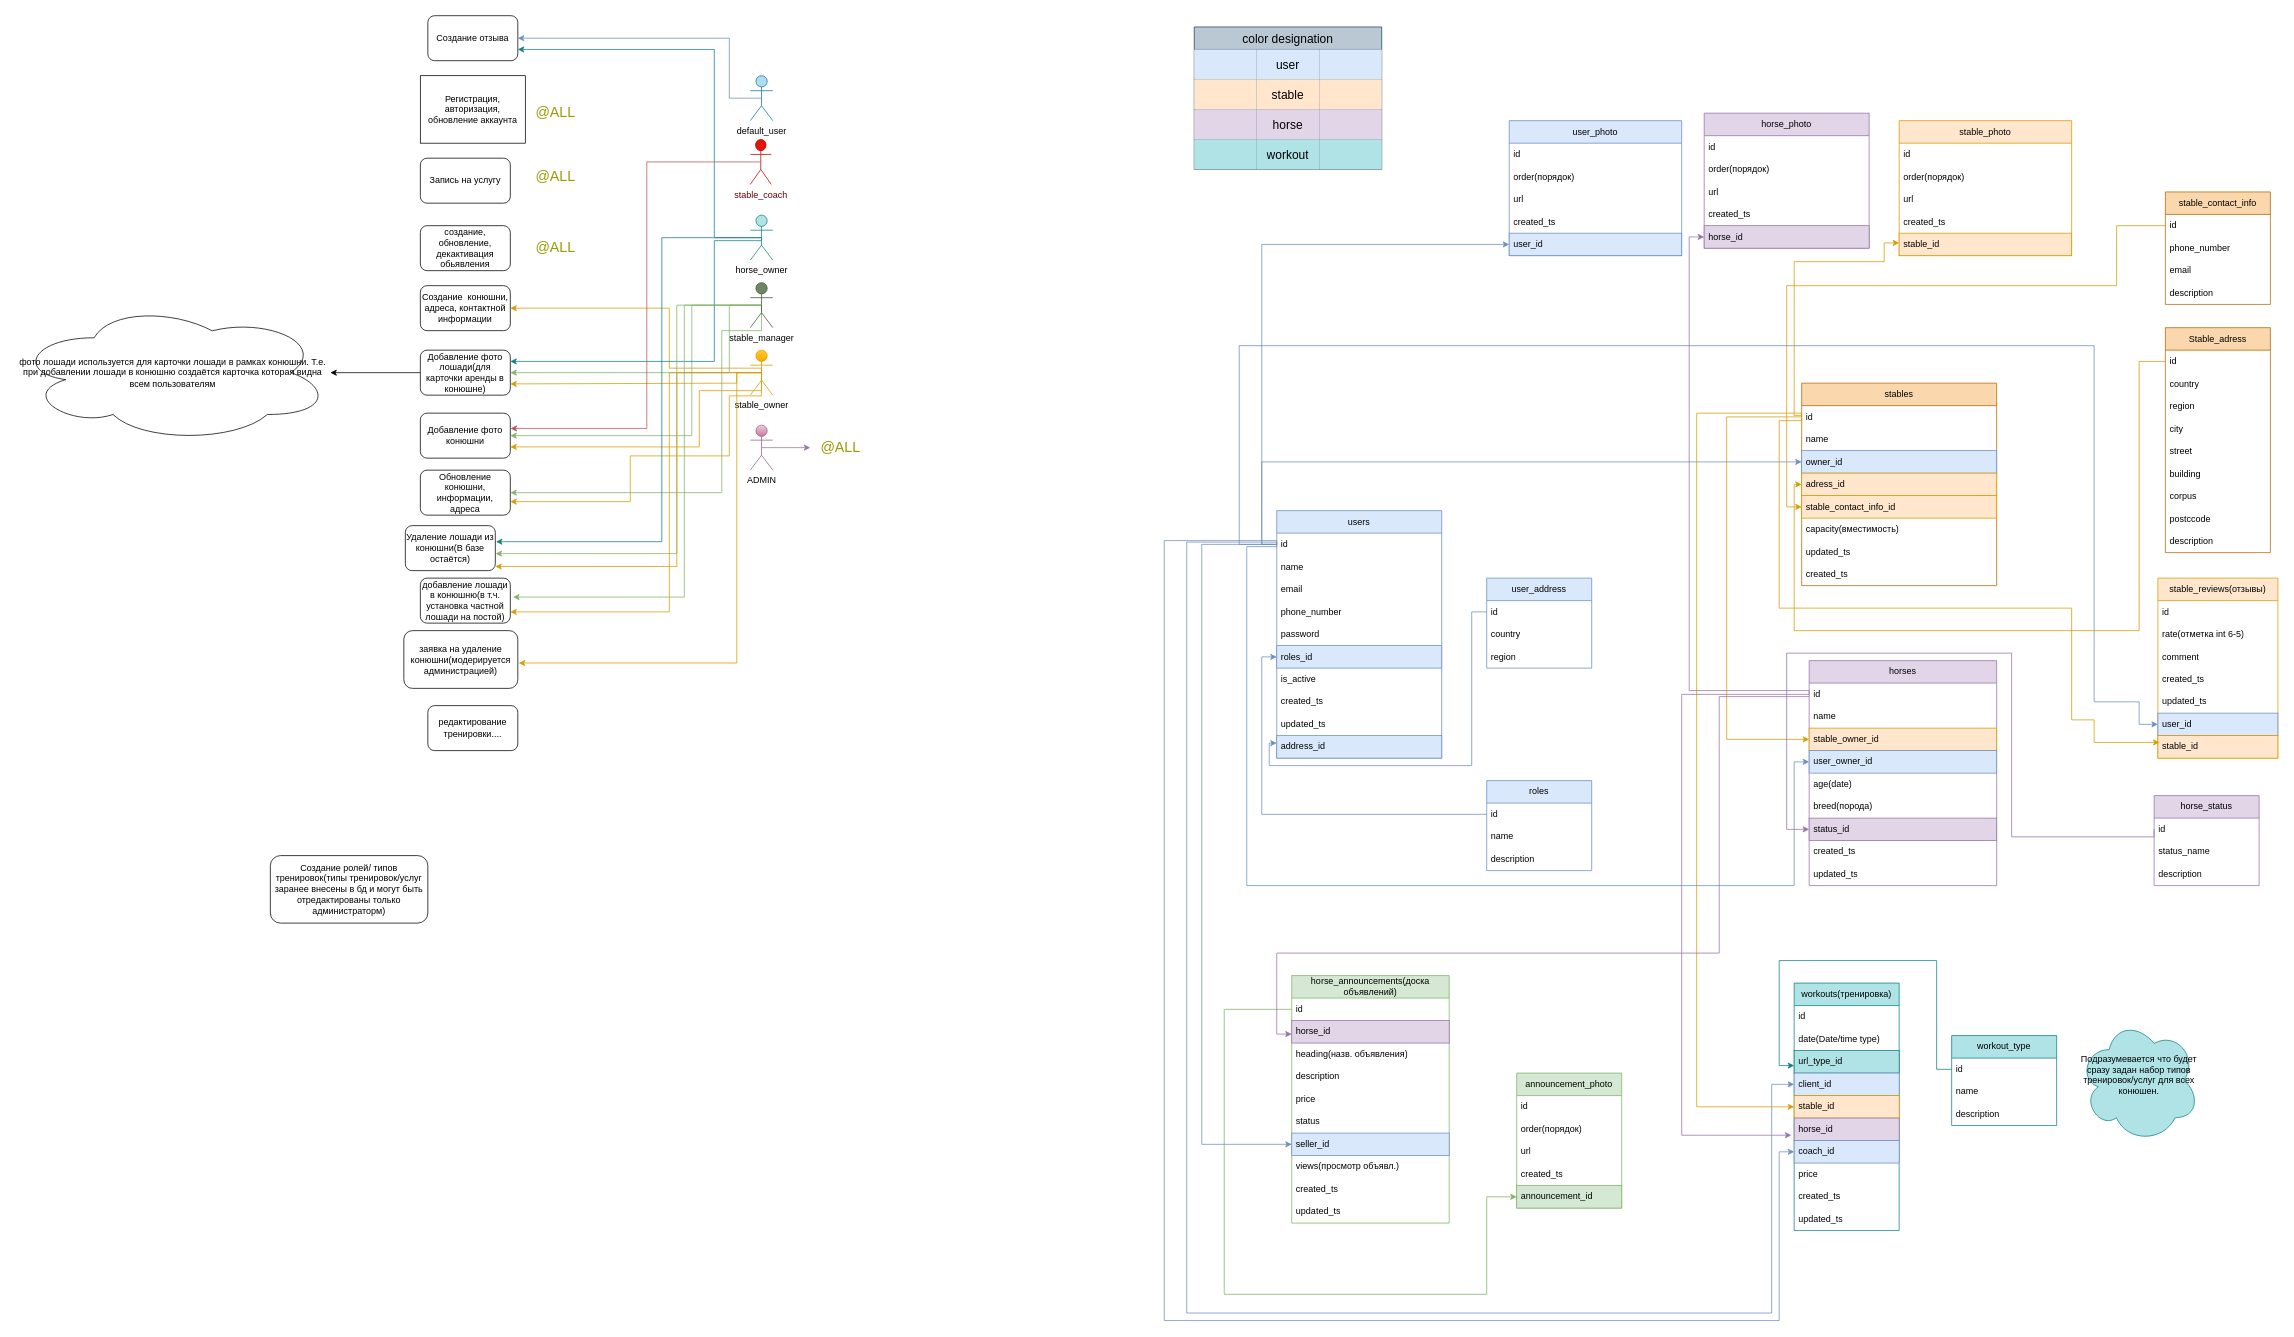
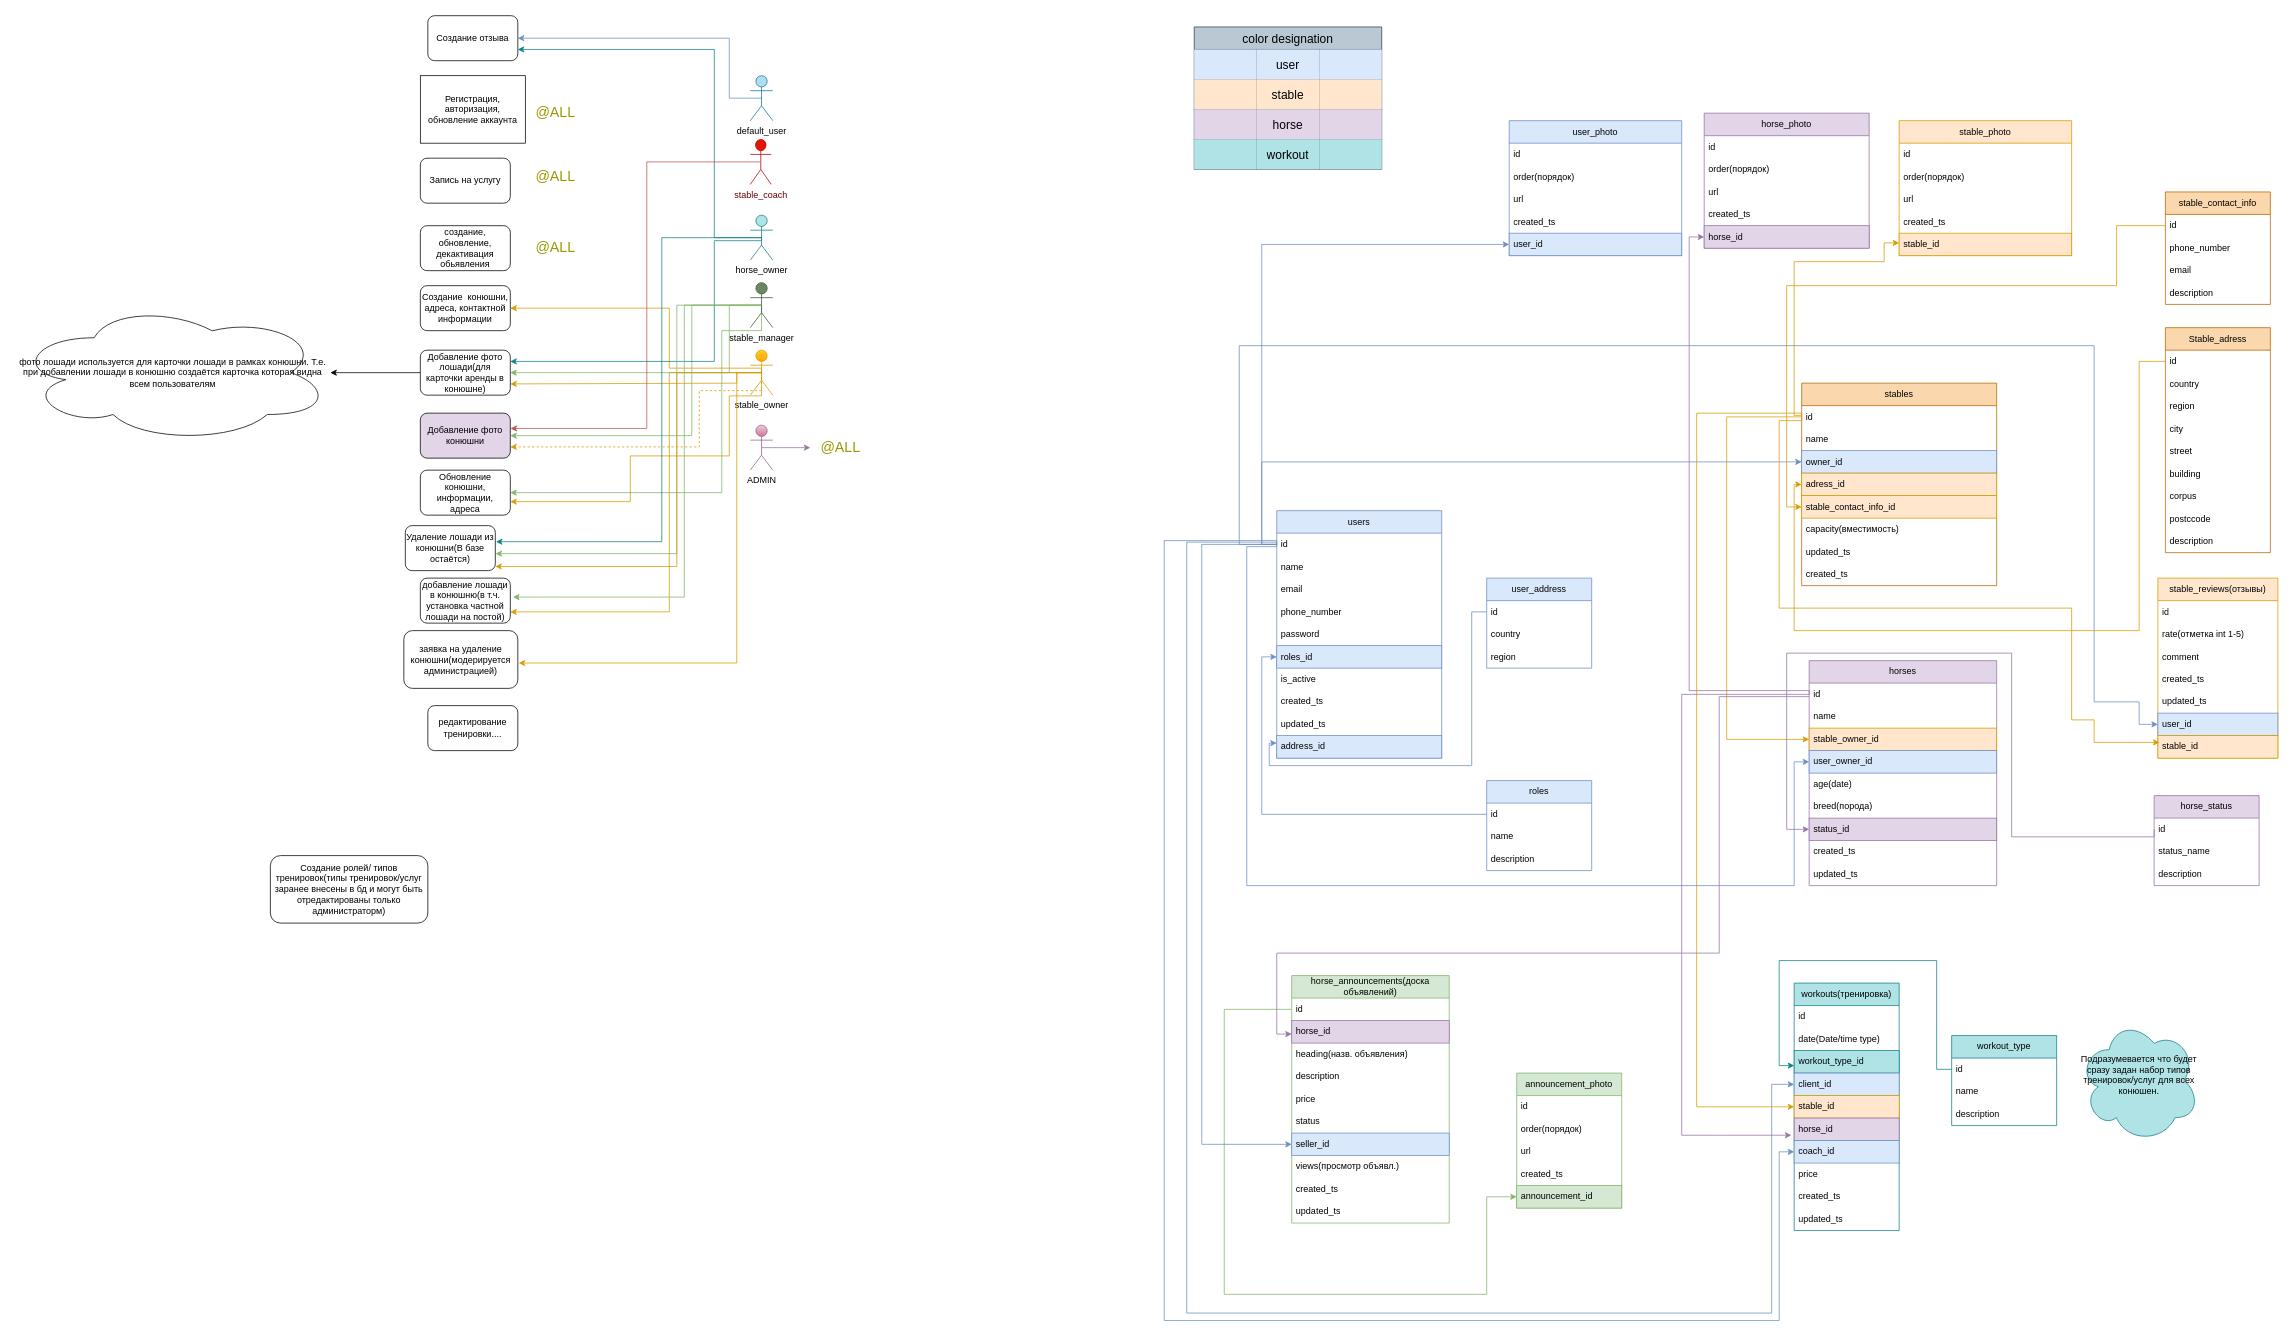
node "Добавление фото конюшни": fillcolor #ffffff -> #e1d5e7
edge "stable_owner" -> "Добавление фото конюшни": style solid -> dashed
node "rate(отметка int 6-5)": label "rate(отметка int 6-5)" -> "rate(отметка int 1-5)"
node "url_type_id": label "url_type_id" -> "workout_type_id"
